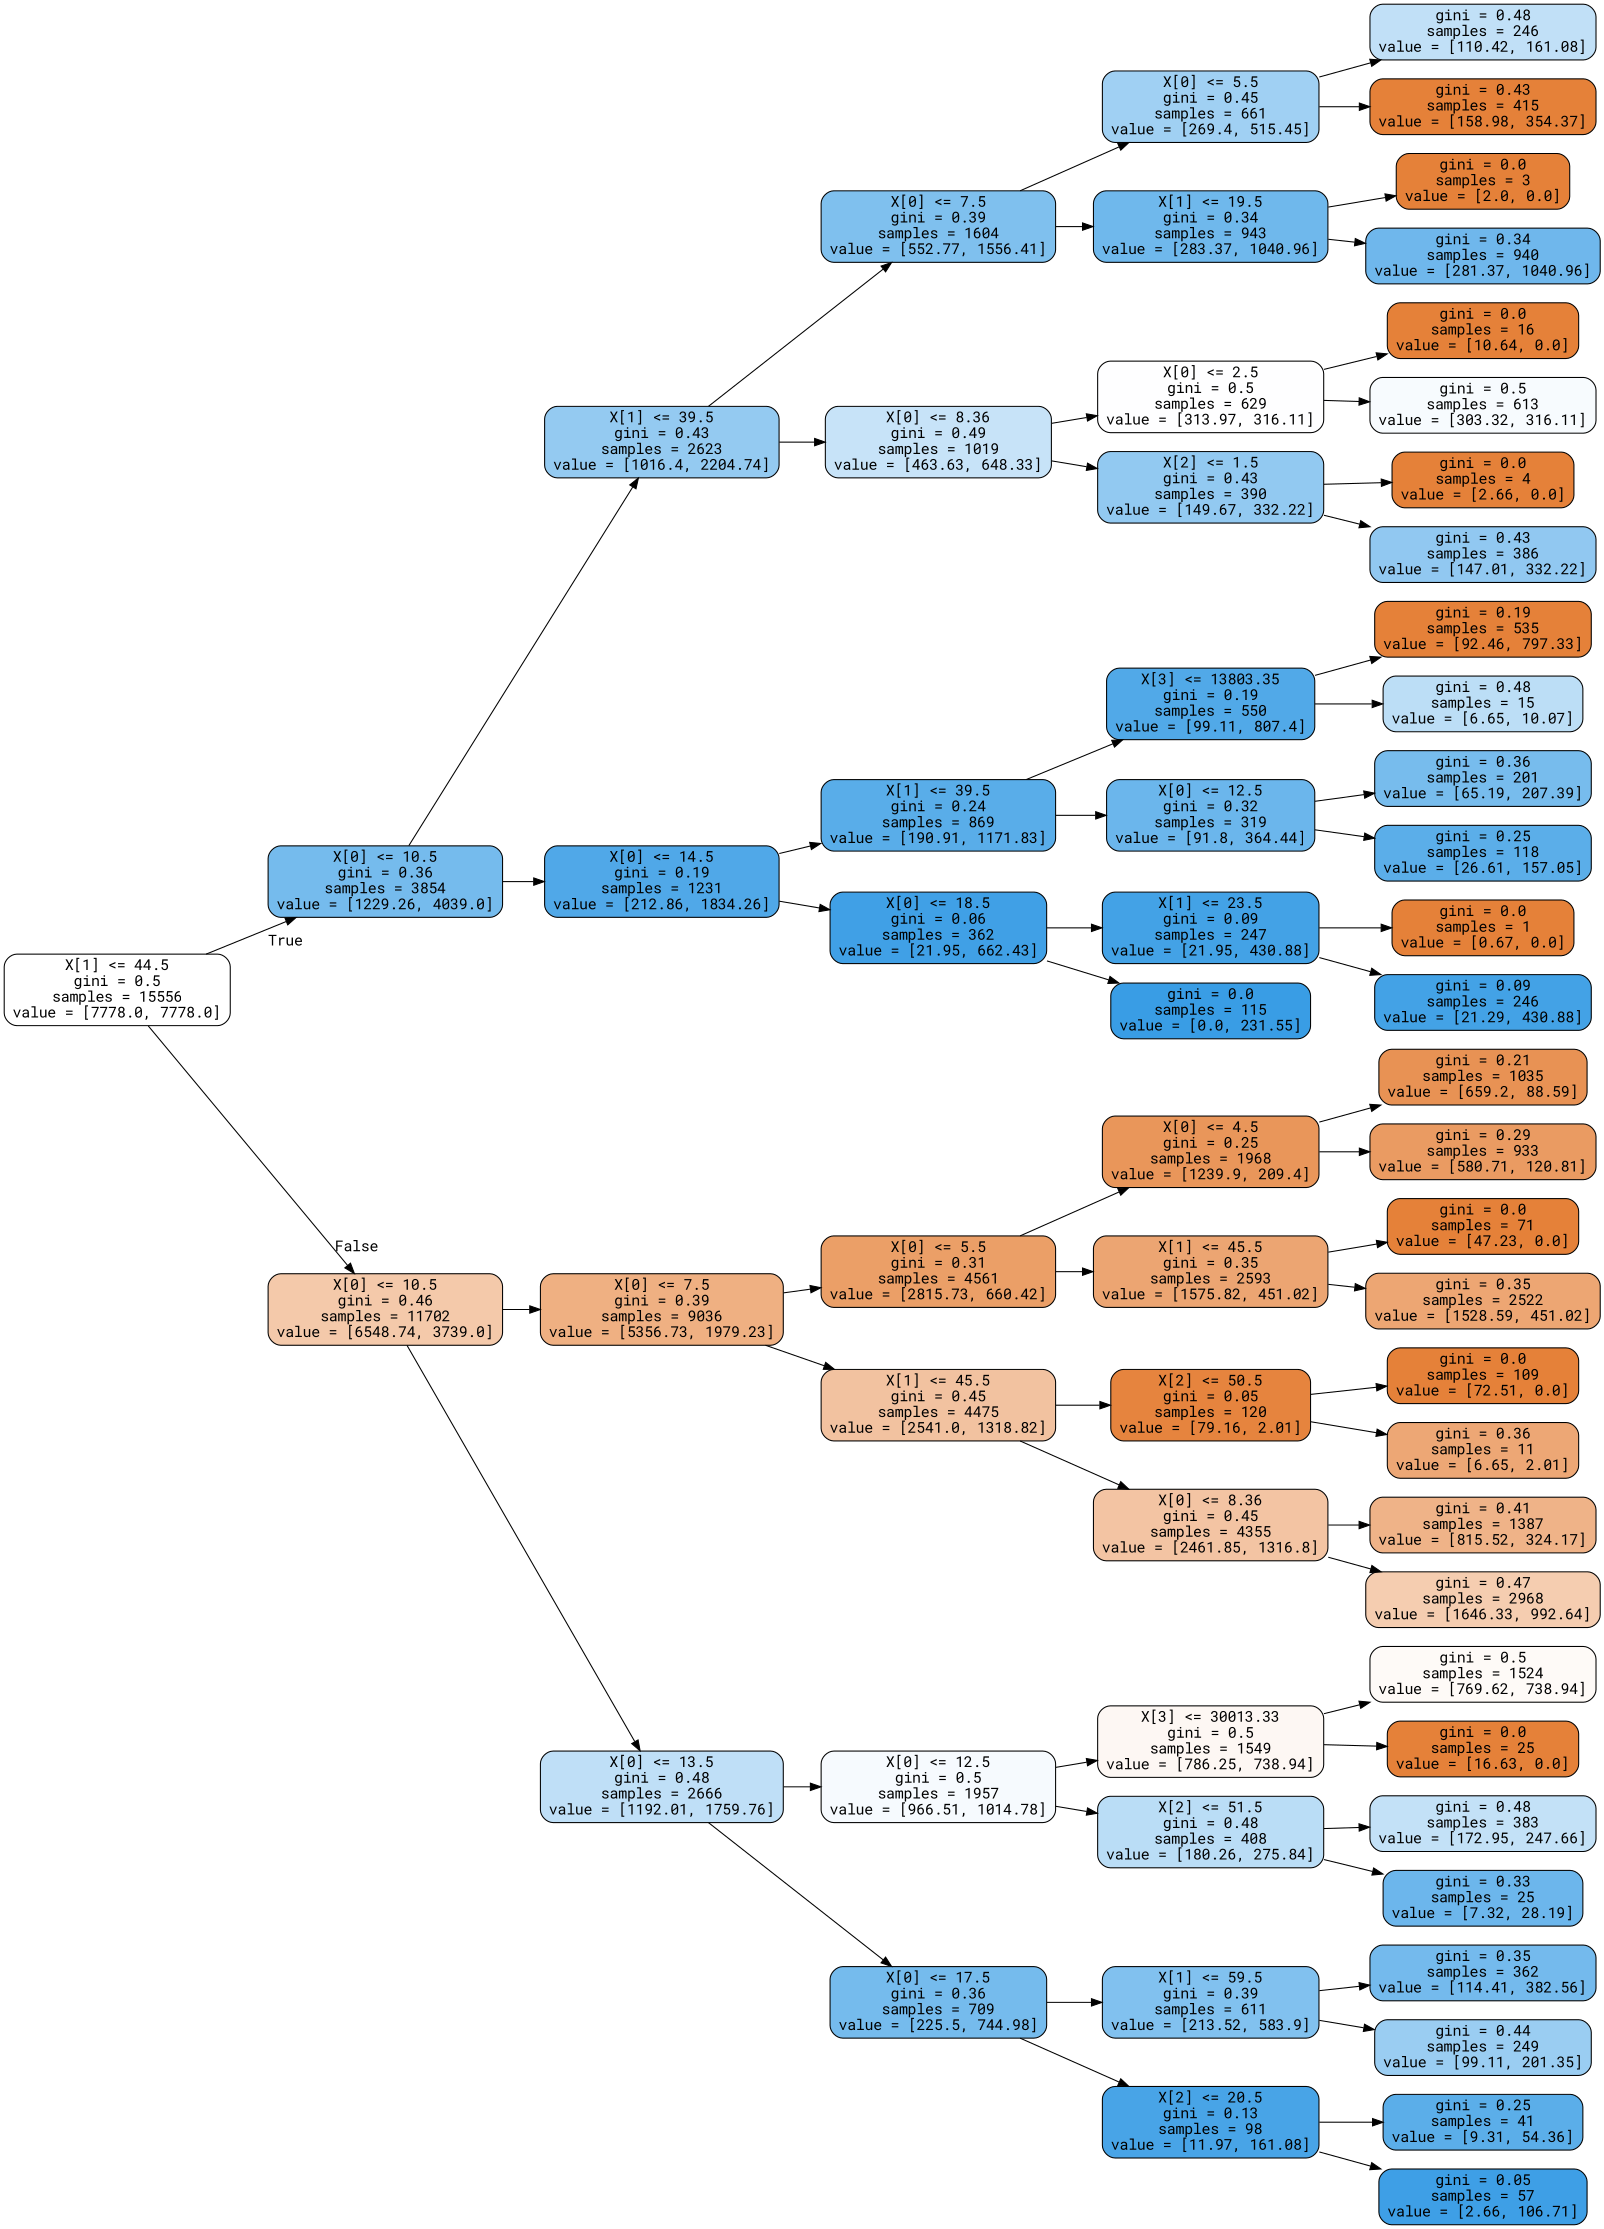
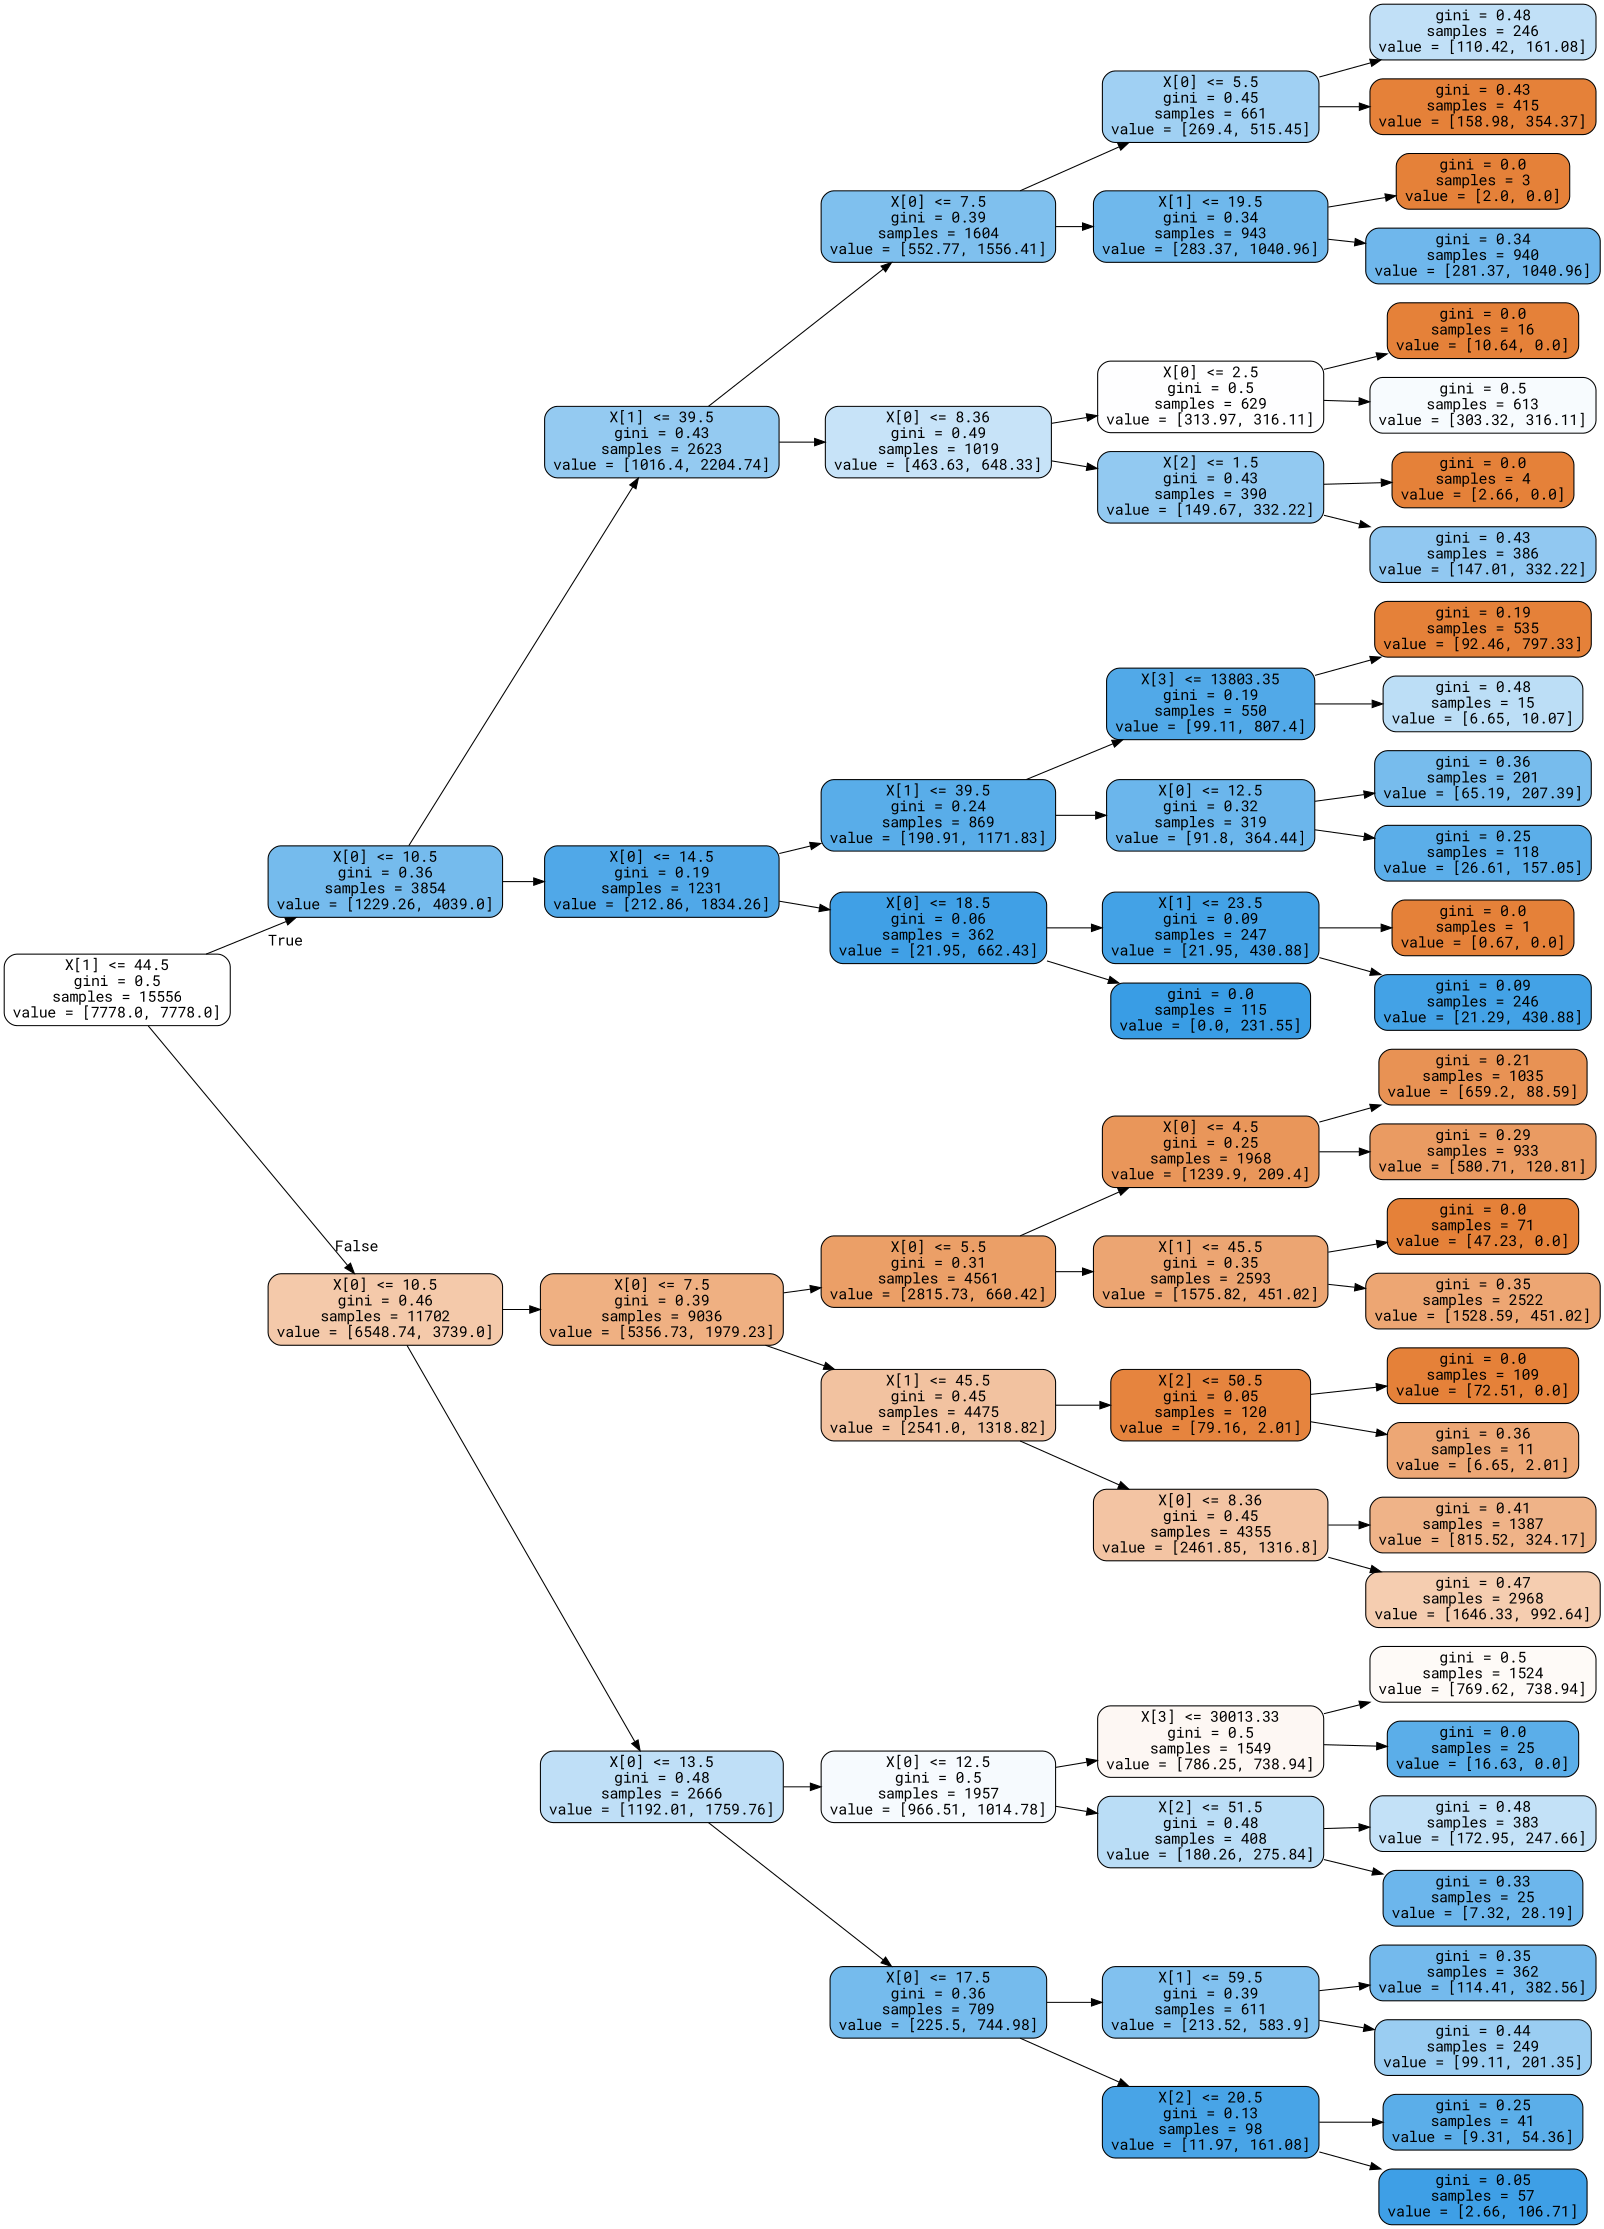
node "gini = 0.0 samples = 25 value = [16.63, 0.0]": fillcolor #e58139 -> #5baee9
